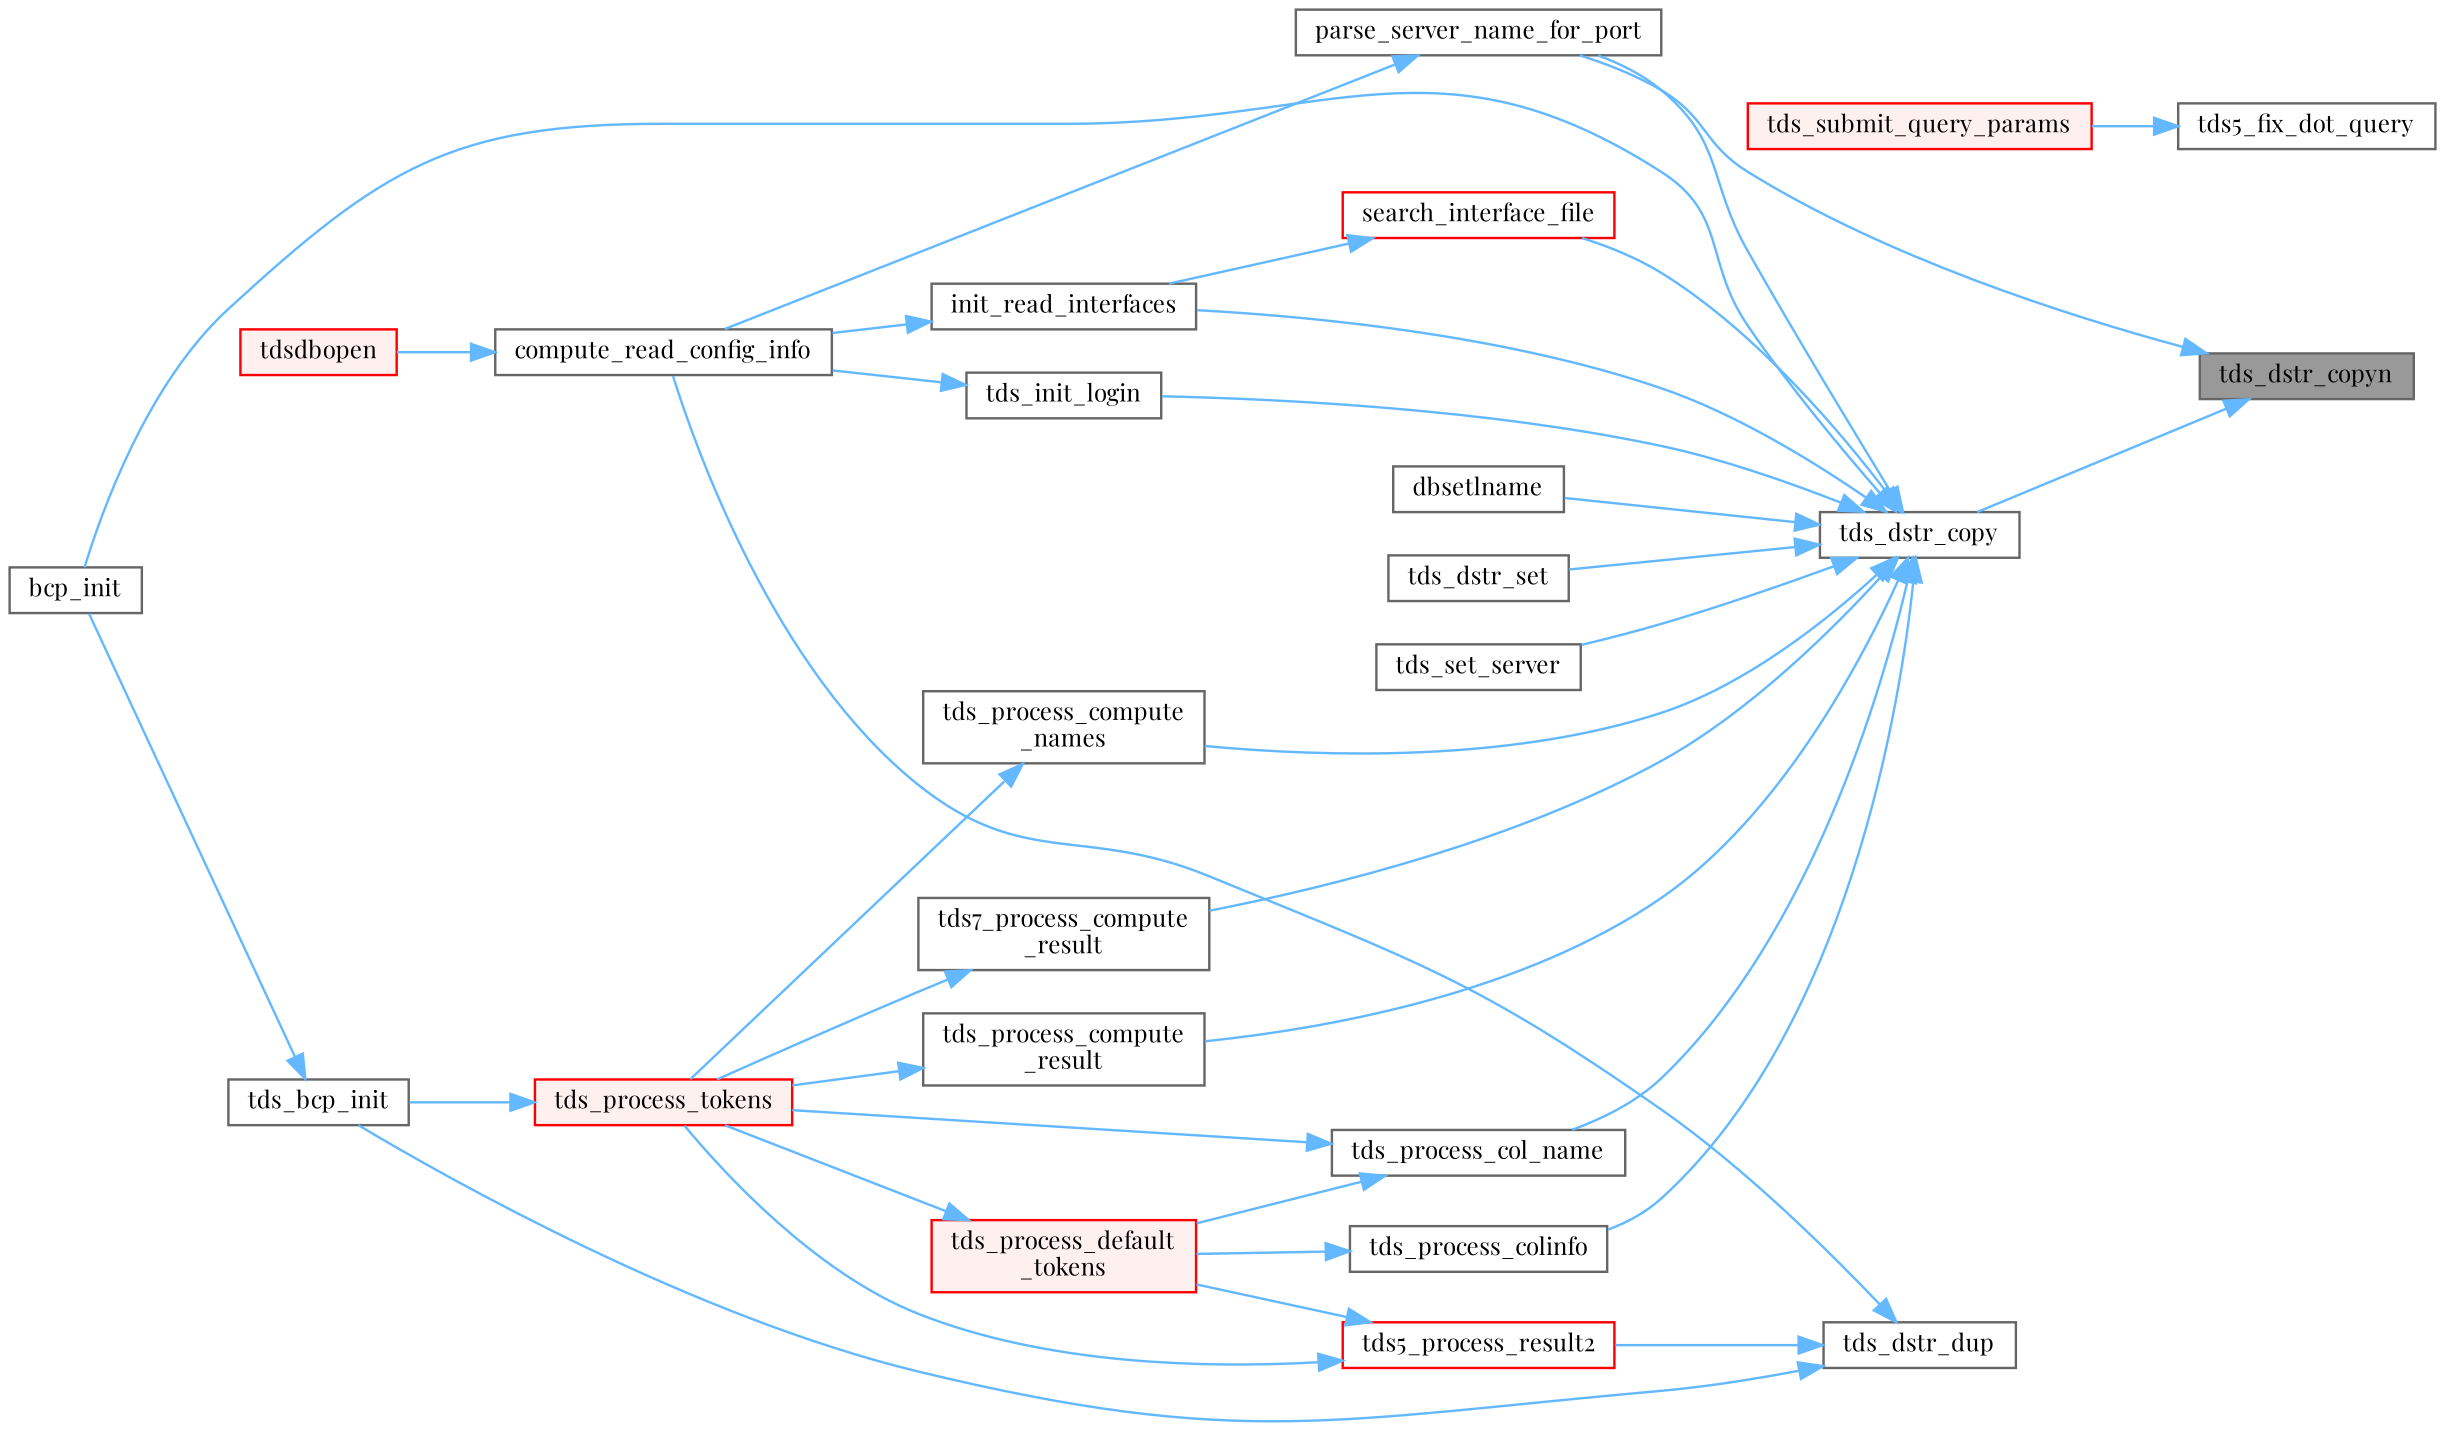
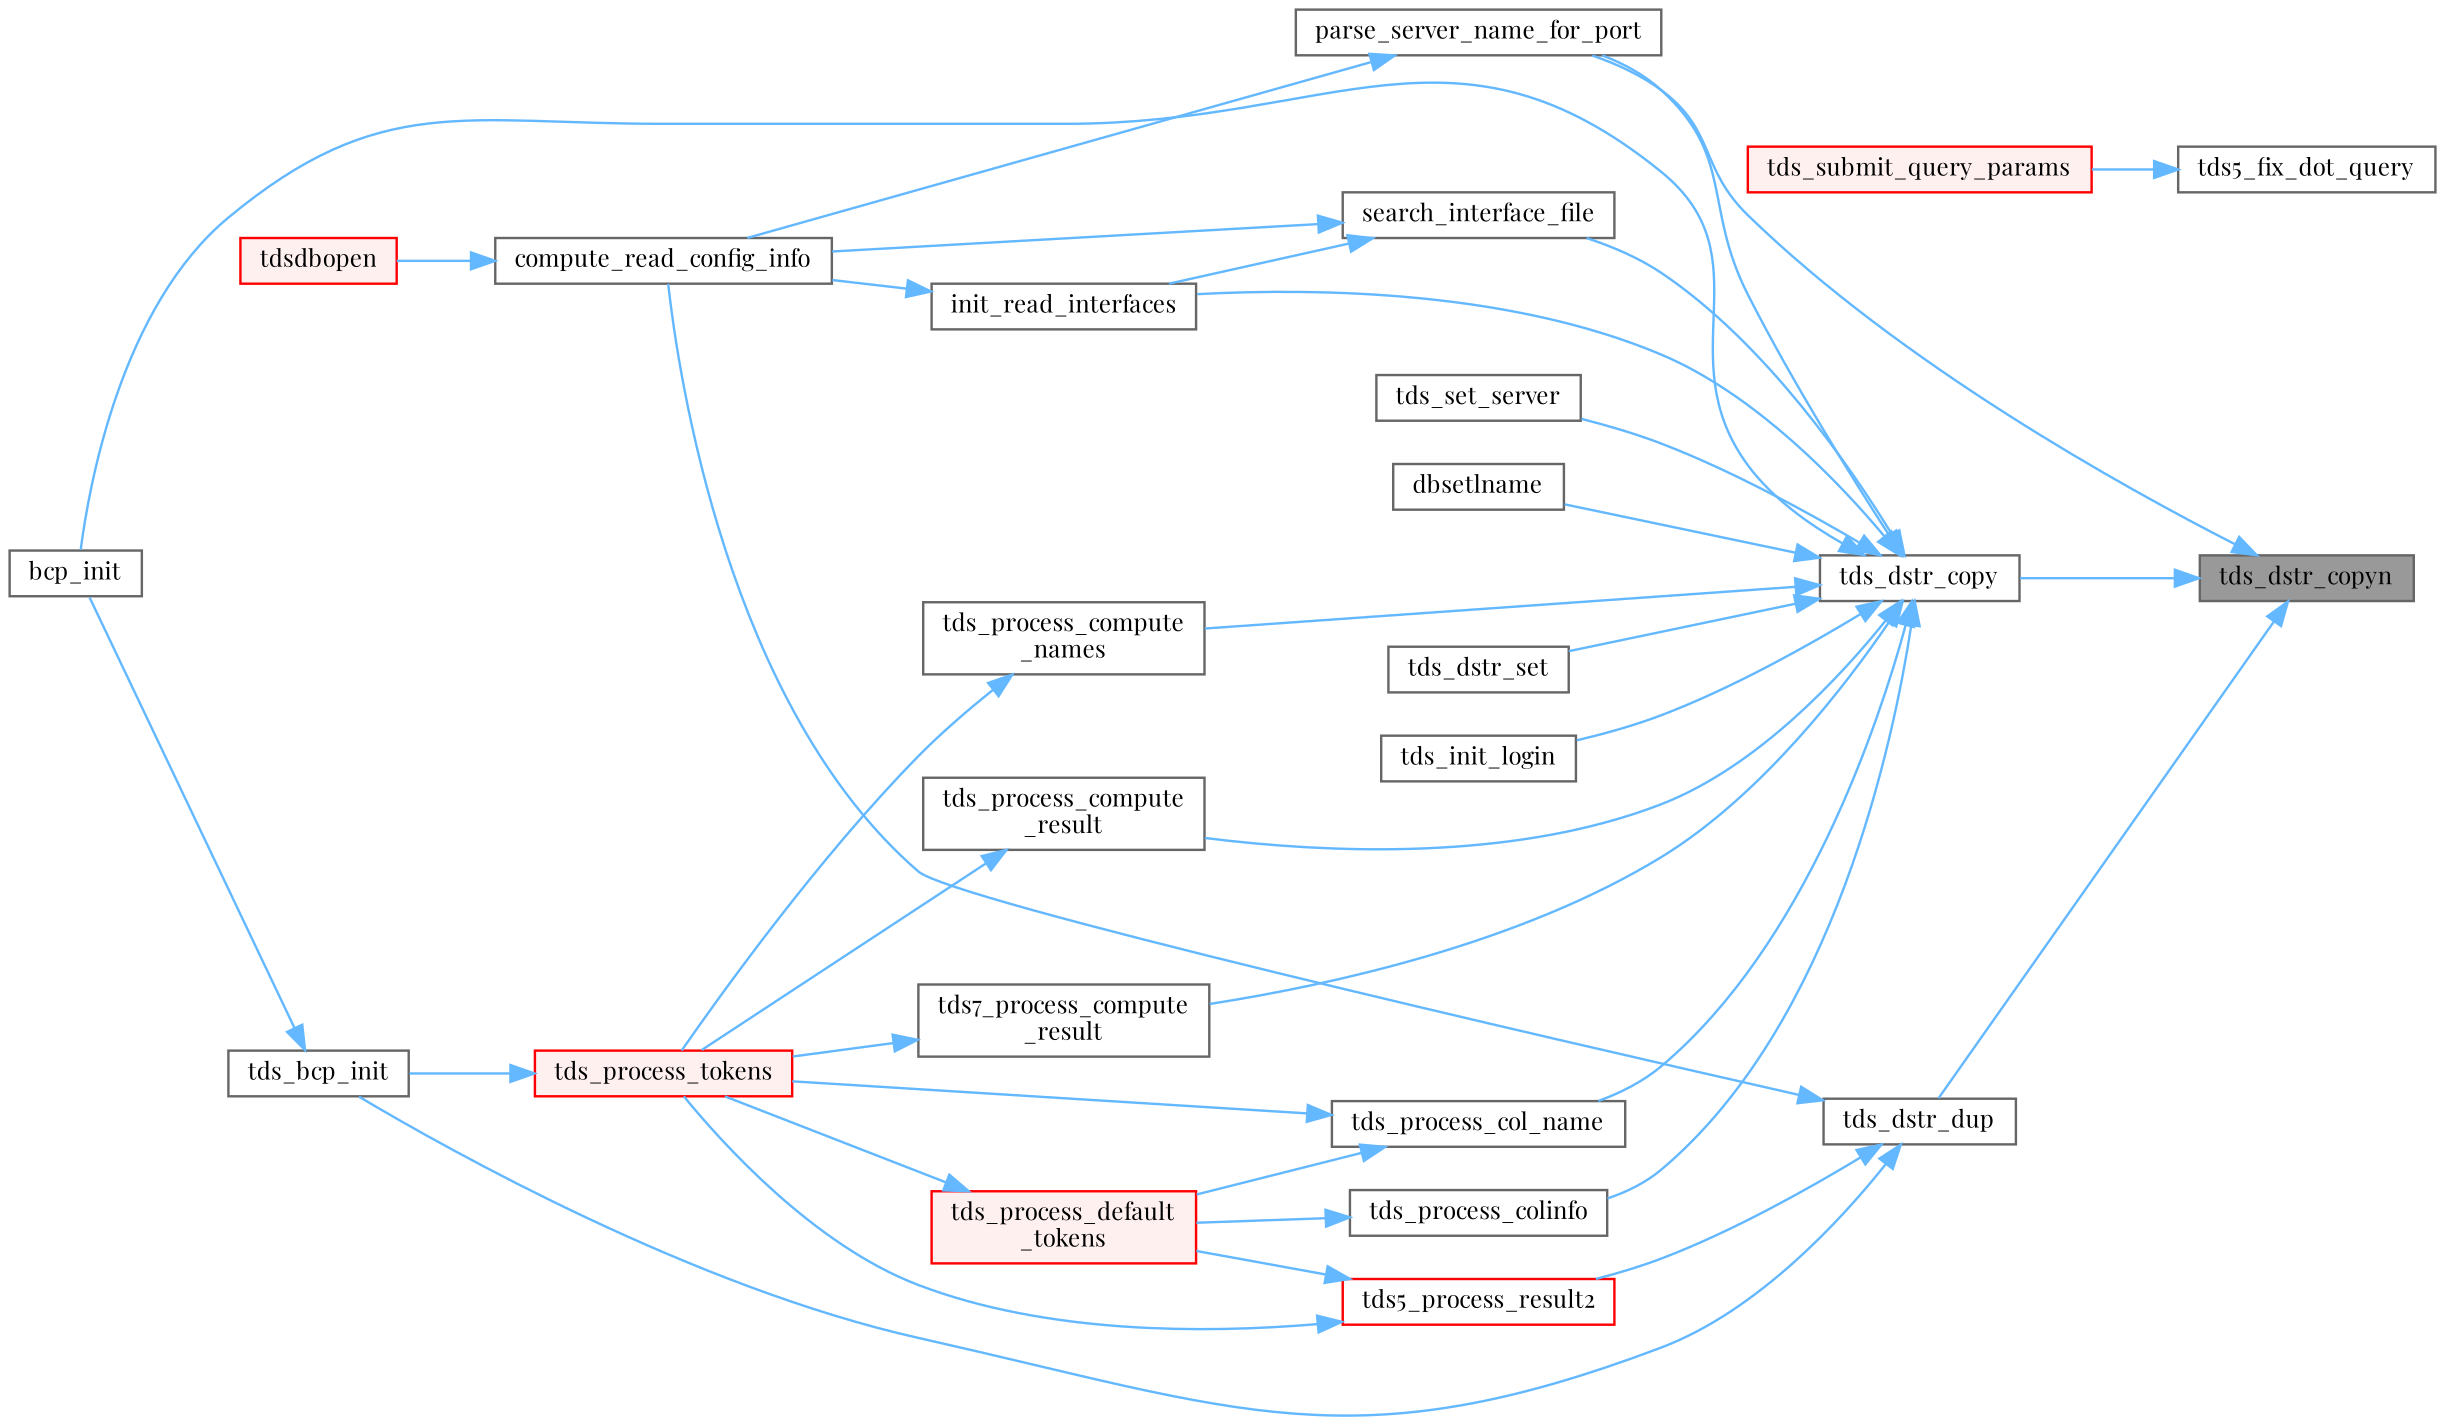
node "search_interface_file": color red -> grey40
edge "compute_read_config_info" -> "tds_init_login": now "compute_read_config_info" -> "search_interface_file"
edge "tds_dstr_dup" -> "tds_dstr_copyn": added
